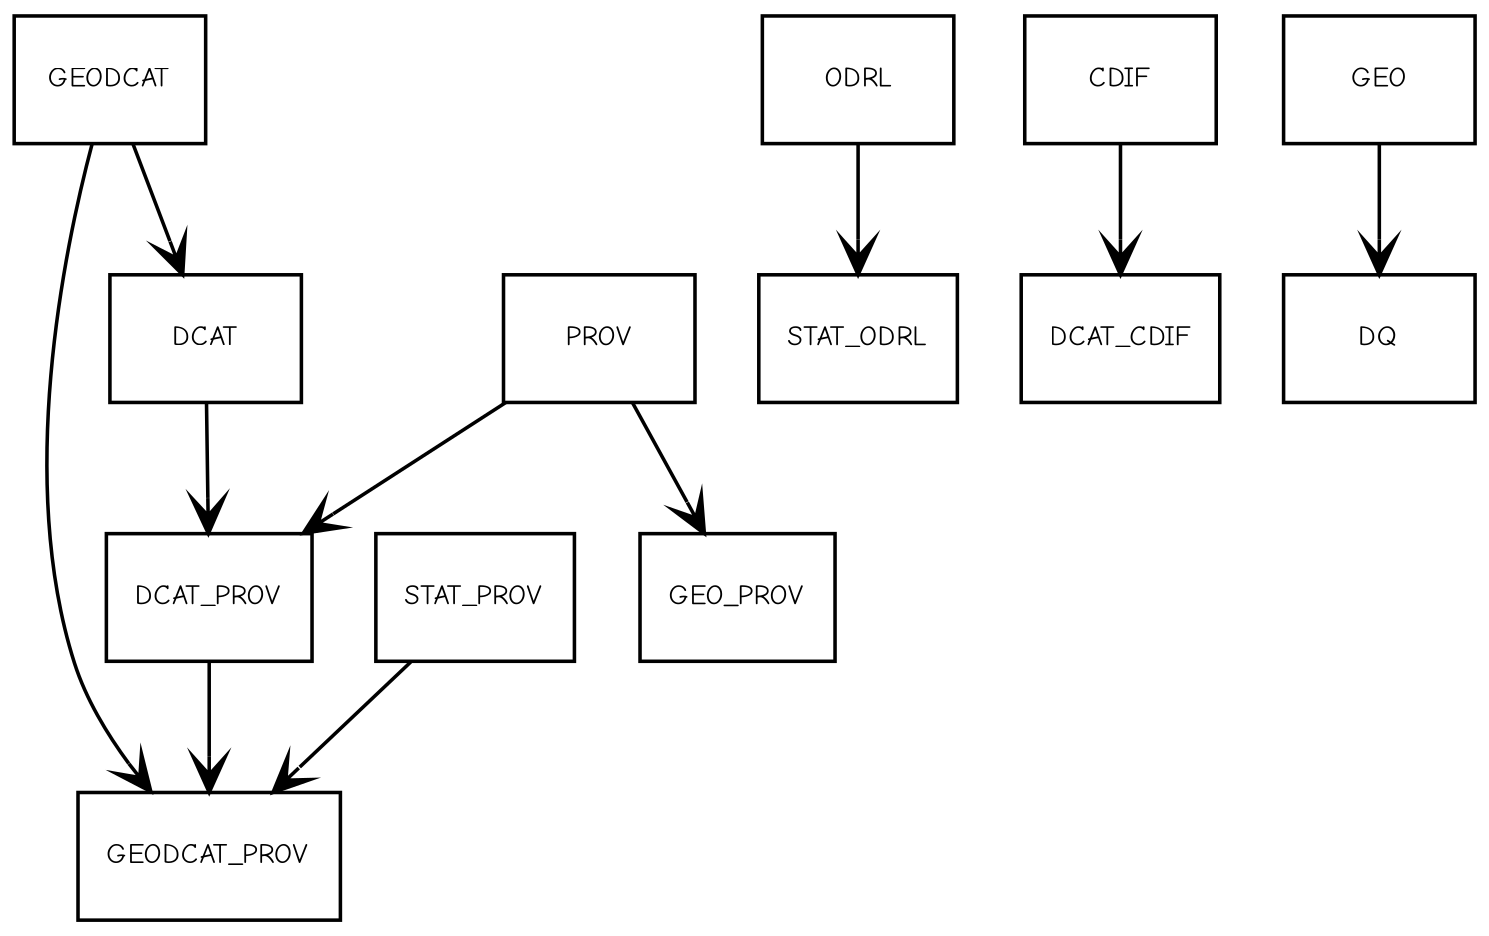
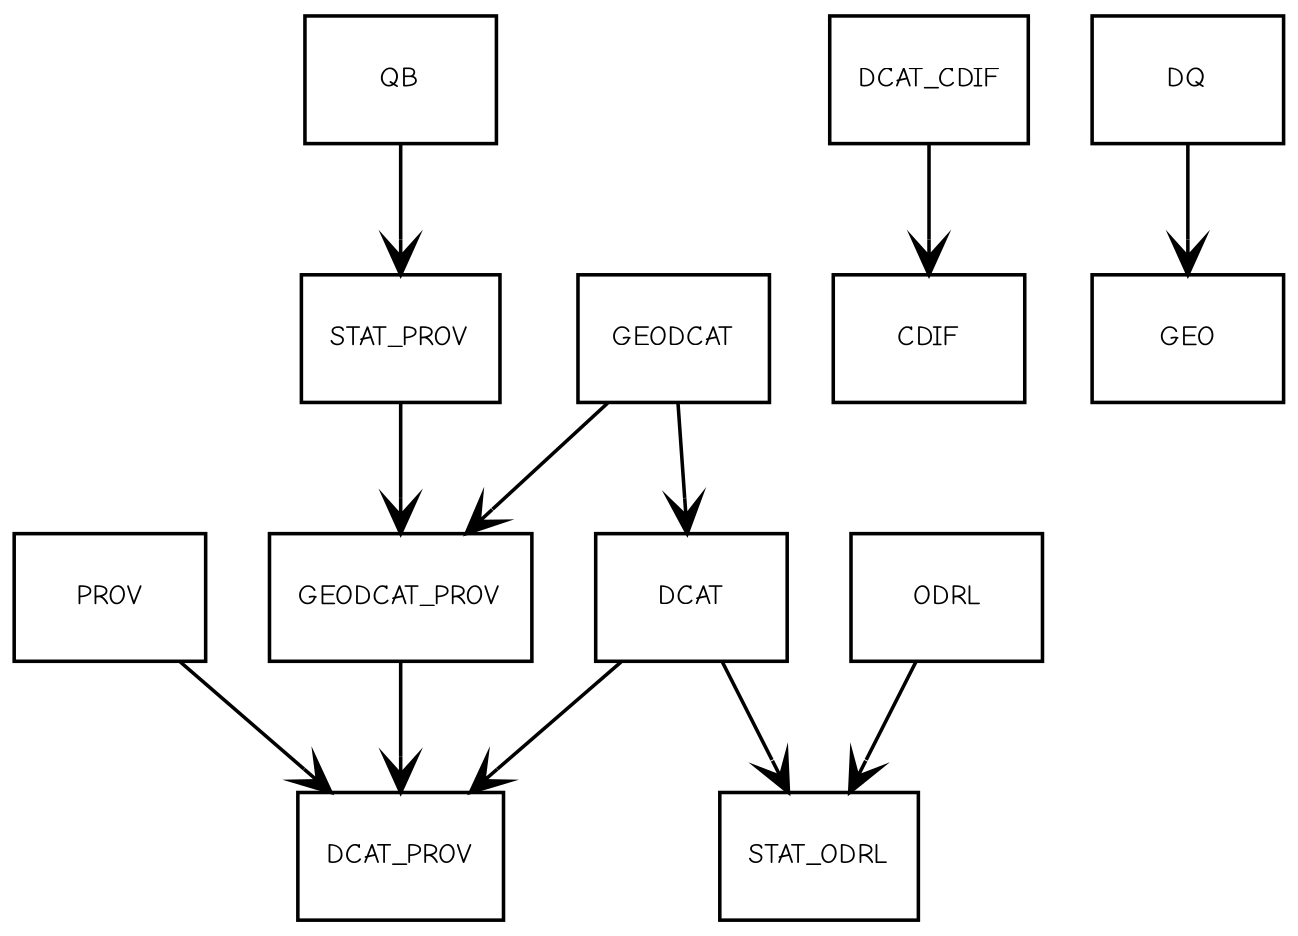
node "QB": added
edge "CDIF" -> "DCAT_CDIF": reversed
edge "GEO" -> "DQ": reversed
node "GEO_PROV": removed
edge "DCAT_PROV" -> "GEODCAT_PROV": reversed
edge "DCAT" -> "STAT_ODRL": added
